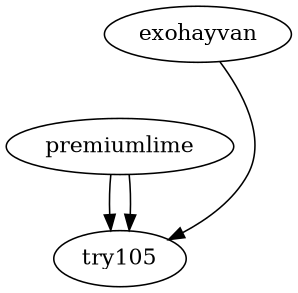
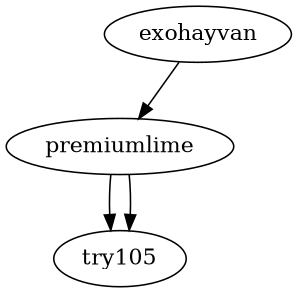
edge "exohayvan" -> "try105": now "exohayvan" -> "premiumlime"
